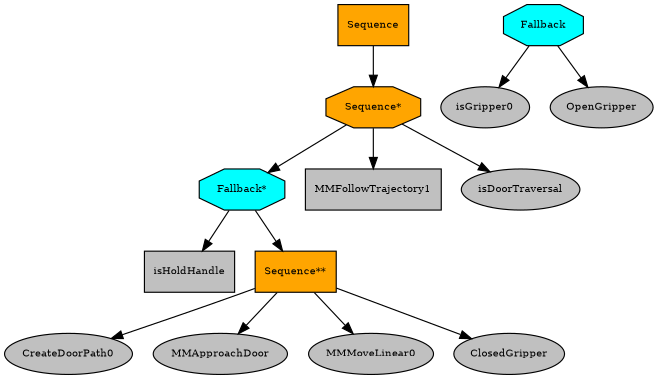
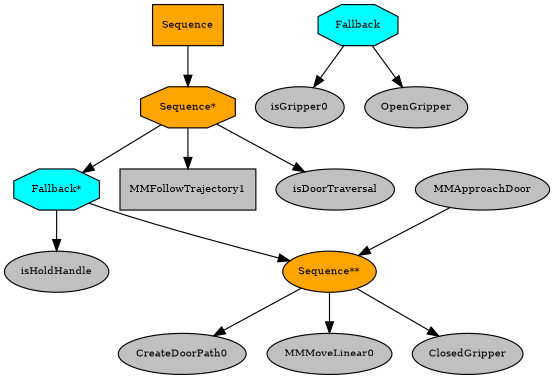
node "isHoldHandle": shape box -> ellipse
node "Sequence**": shape box -> ellipse
edge "Sequence**" -> "MMApproachDoor": reversed
